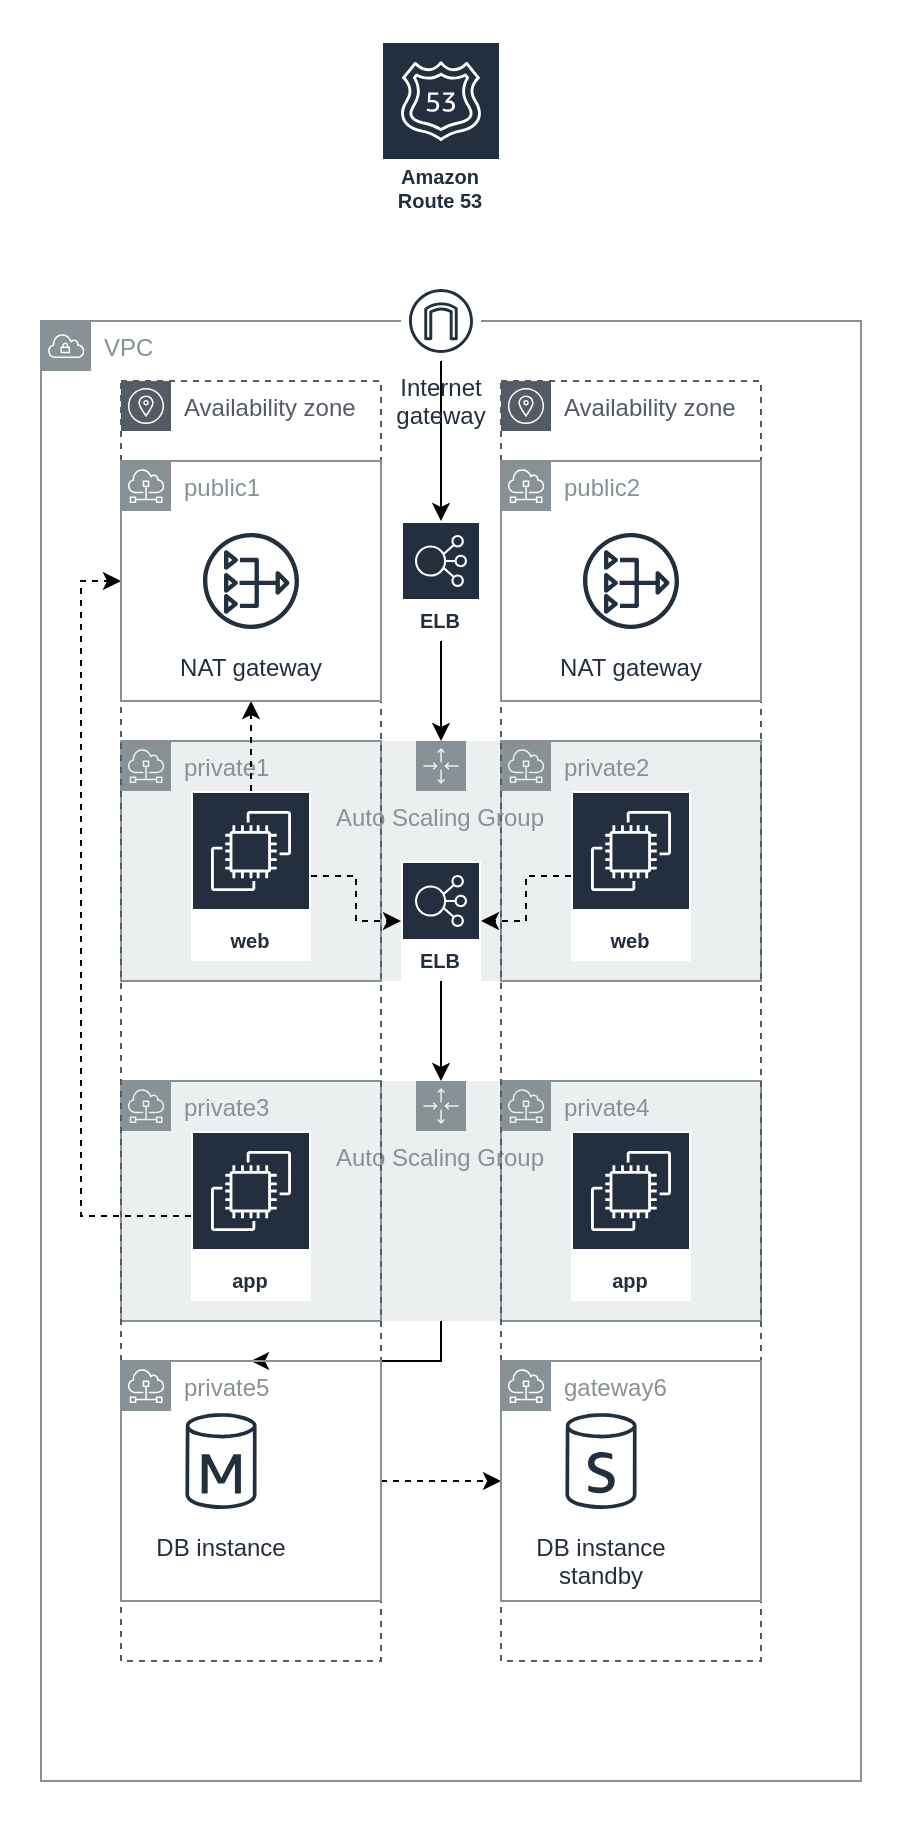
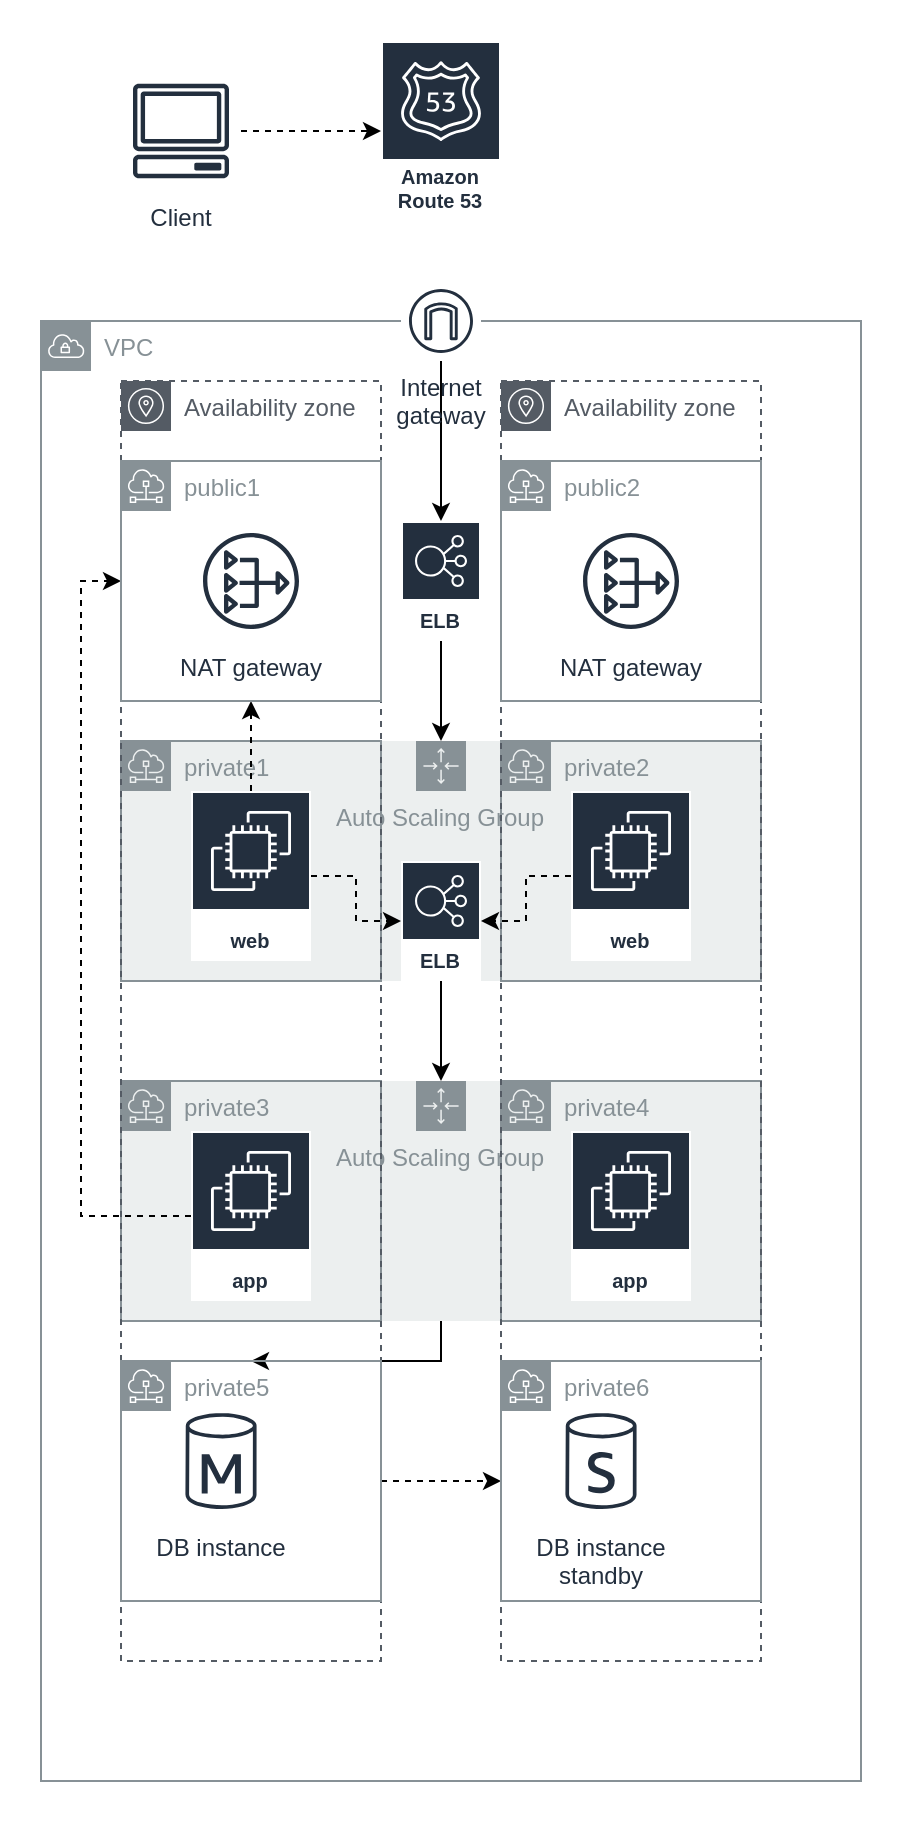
node "Client": added
edge "Client" -> "Amazon Route 53": added
node "gateway6": label "gateway6" -> "private6"
